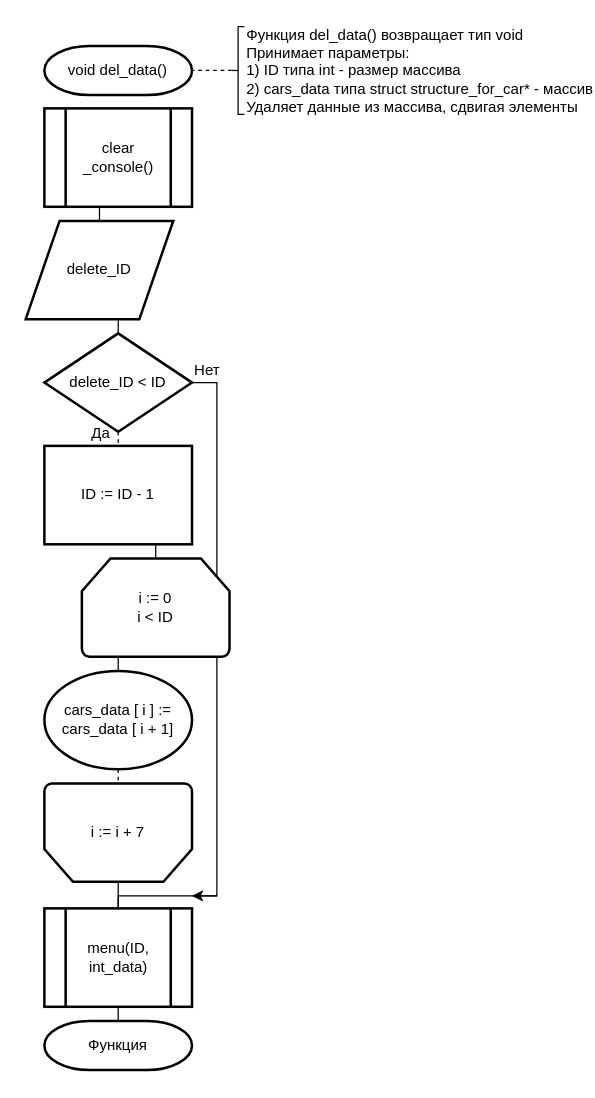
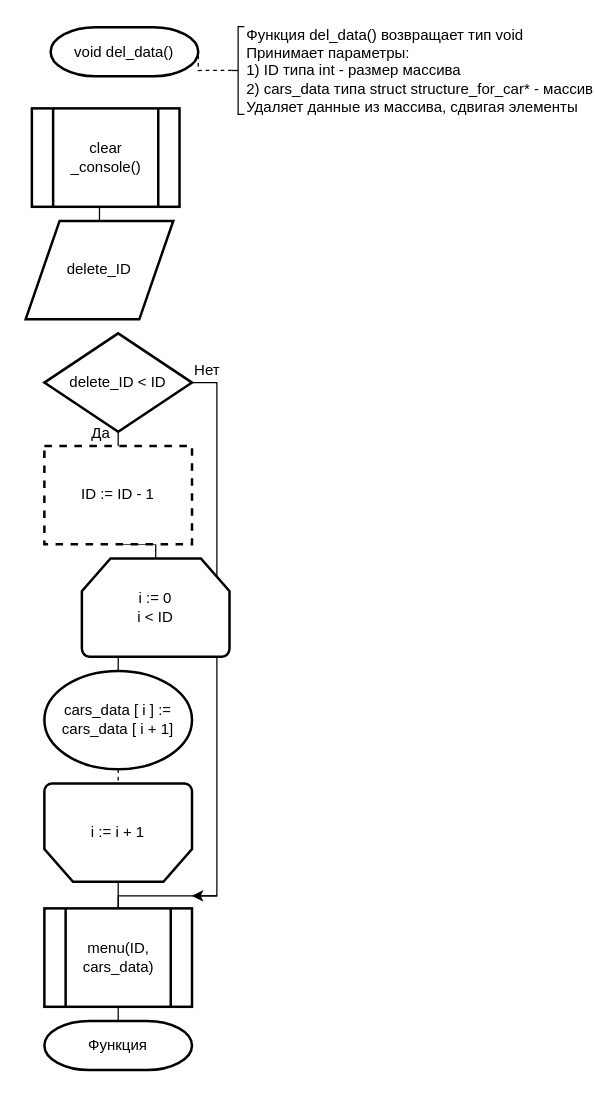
node "void del_data()": moved (118, 70) -> (124, 51)
node "clear _console()": moved (118, 157) -> (106, 157)
edge "delete_ID" -- "delete_ID < ID": removed
edge "delete_ID < ID" -- "ID := ID - 1": style dashed -> solid
node "ID := ID - 1": style solid -> dashed
node "i := i + 7": label "i := i + 7" -> "i := i + 1"
node "menu(ID, int_data)": label "menu(ID, int_data)" -> "menu(ID, cars_data)"
